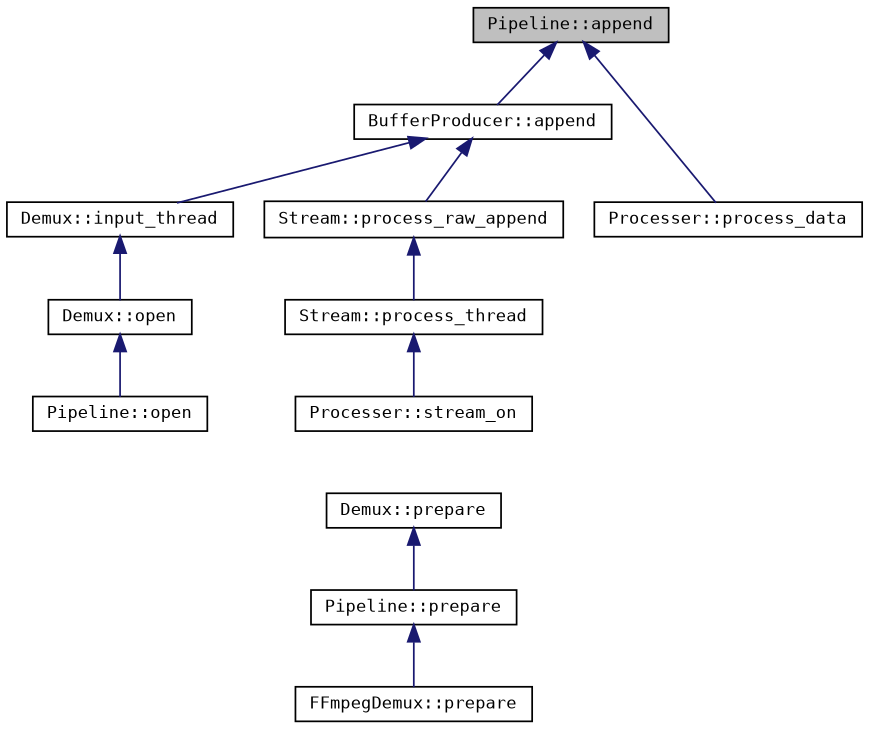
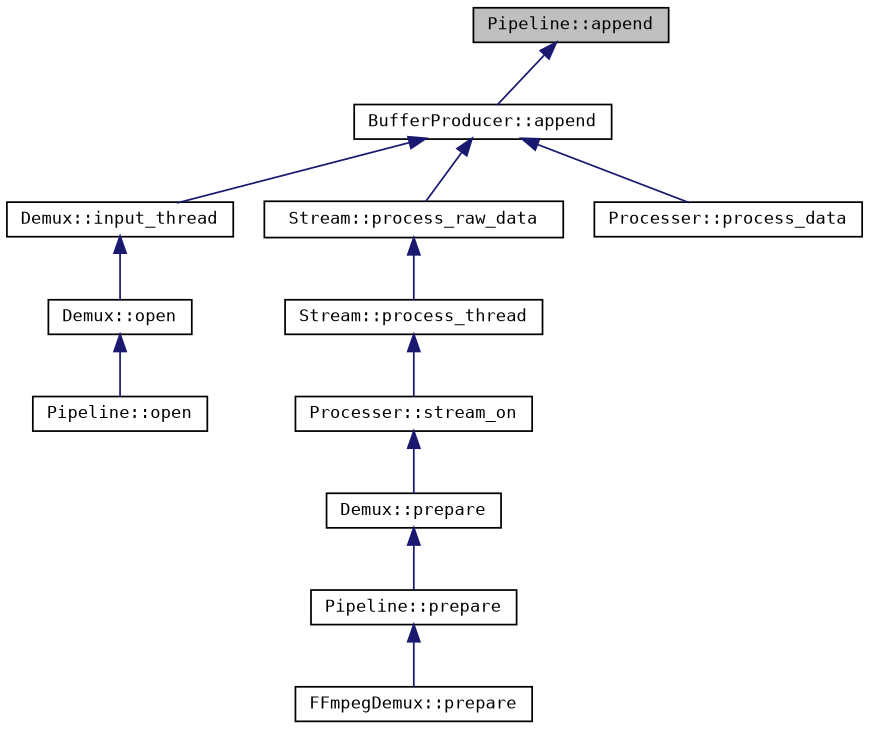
edge "Processer::process_data" -> "Pipeline::append": now "Processer::process_data" -> "BufferProducer::append"
node "Stream::process_raw_append": label "Stream::process_raw_append" -> "Stream::process_raw_data"
edge "Demux::prepare" -> "Processer::stream_on": added
